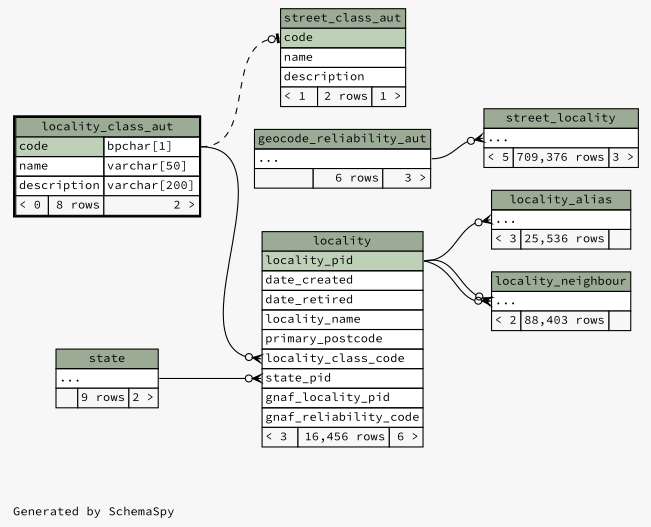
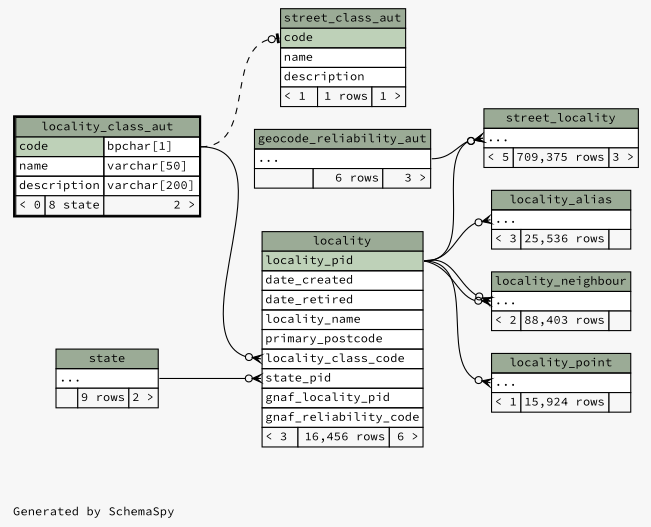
node "street_class_aut": text "2 rows" -> "1 rows"
node "street_locality": text "709,376 rows" -> "709,375 rows"
node "locality_class_aut": text "8 rows" -> "8 state"
edge "locality" -> "street_locality": added
node "locality_point": added
